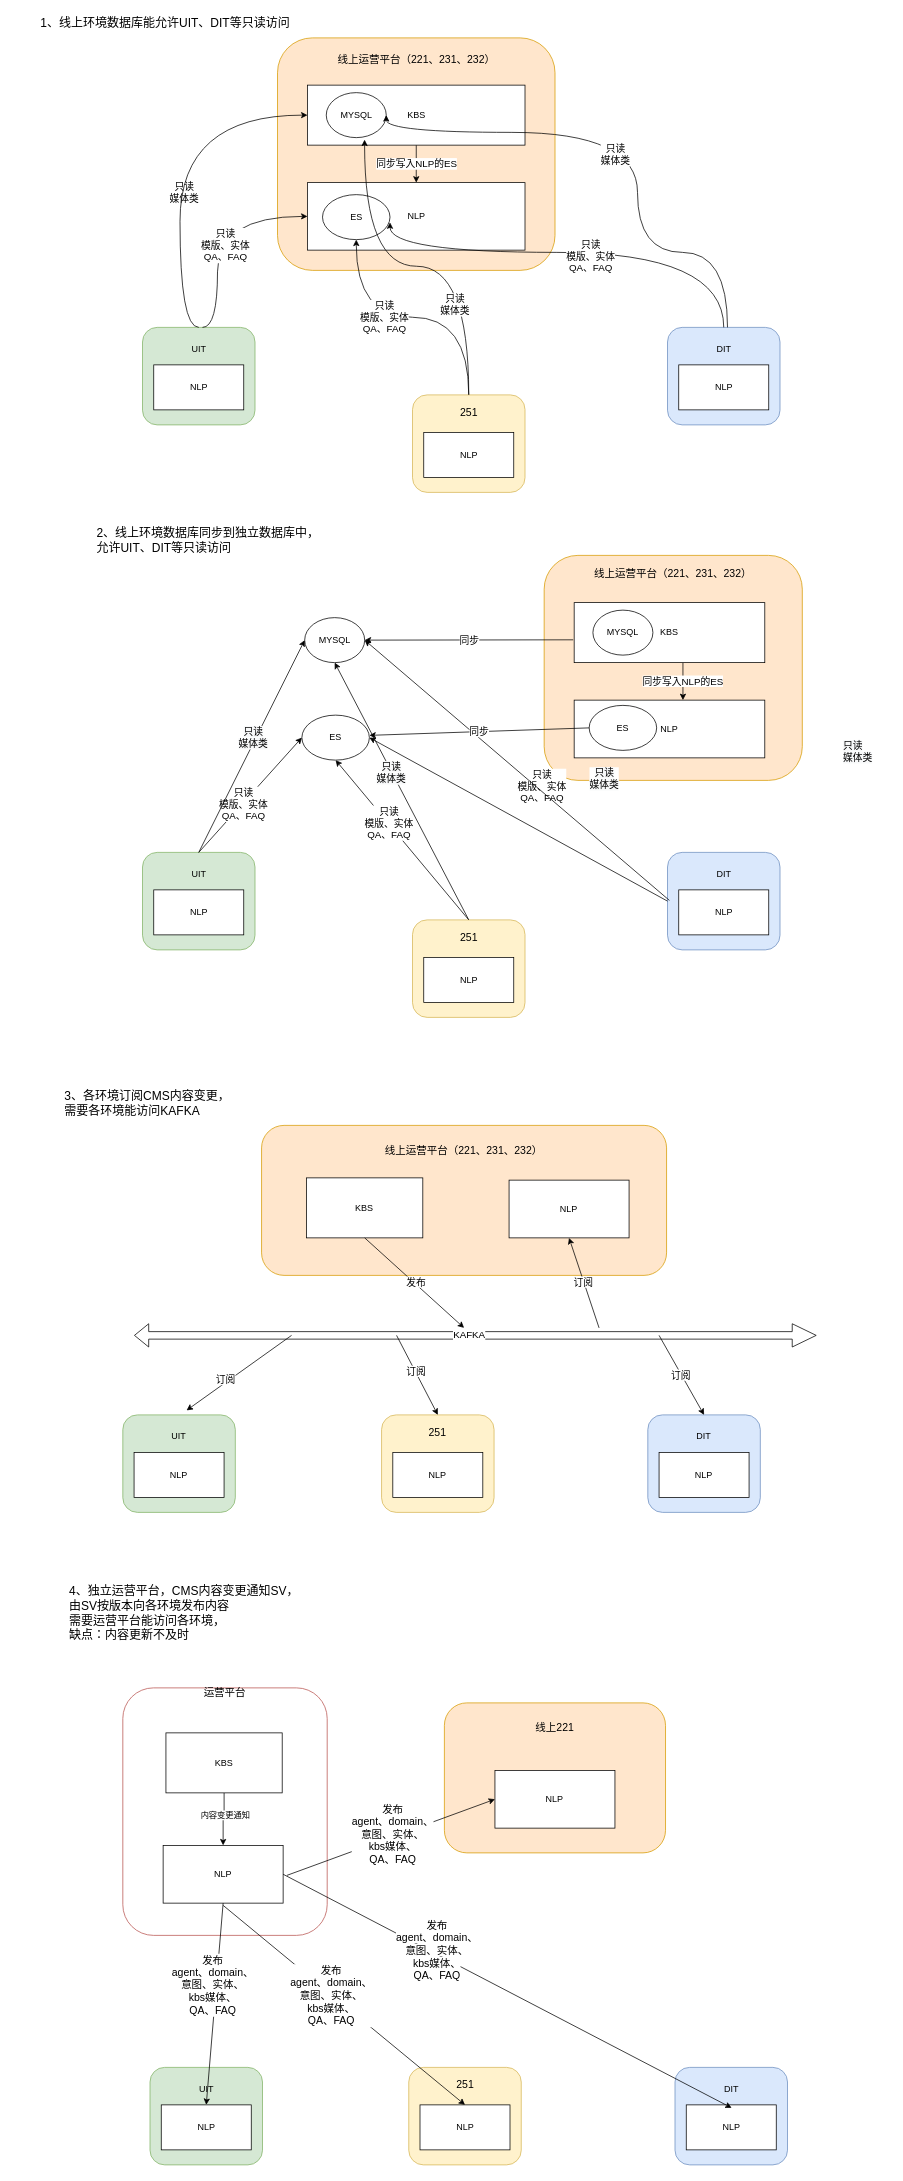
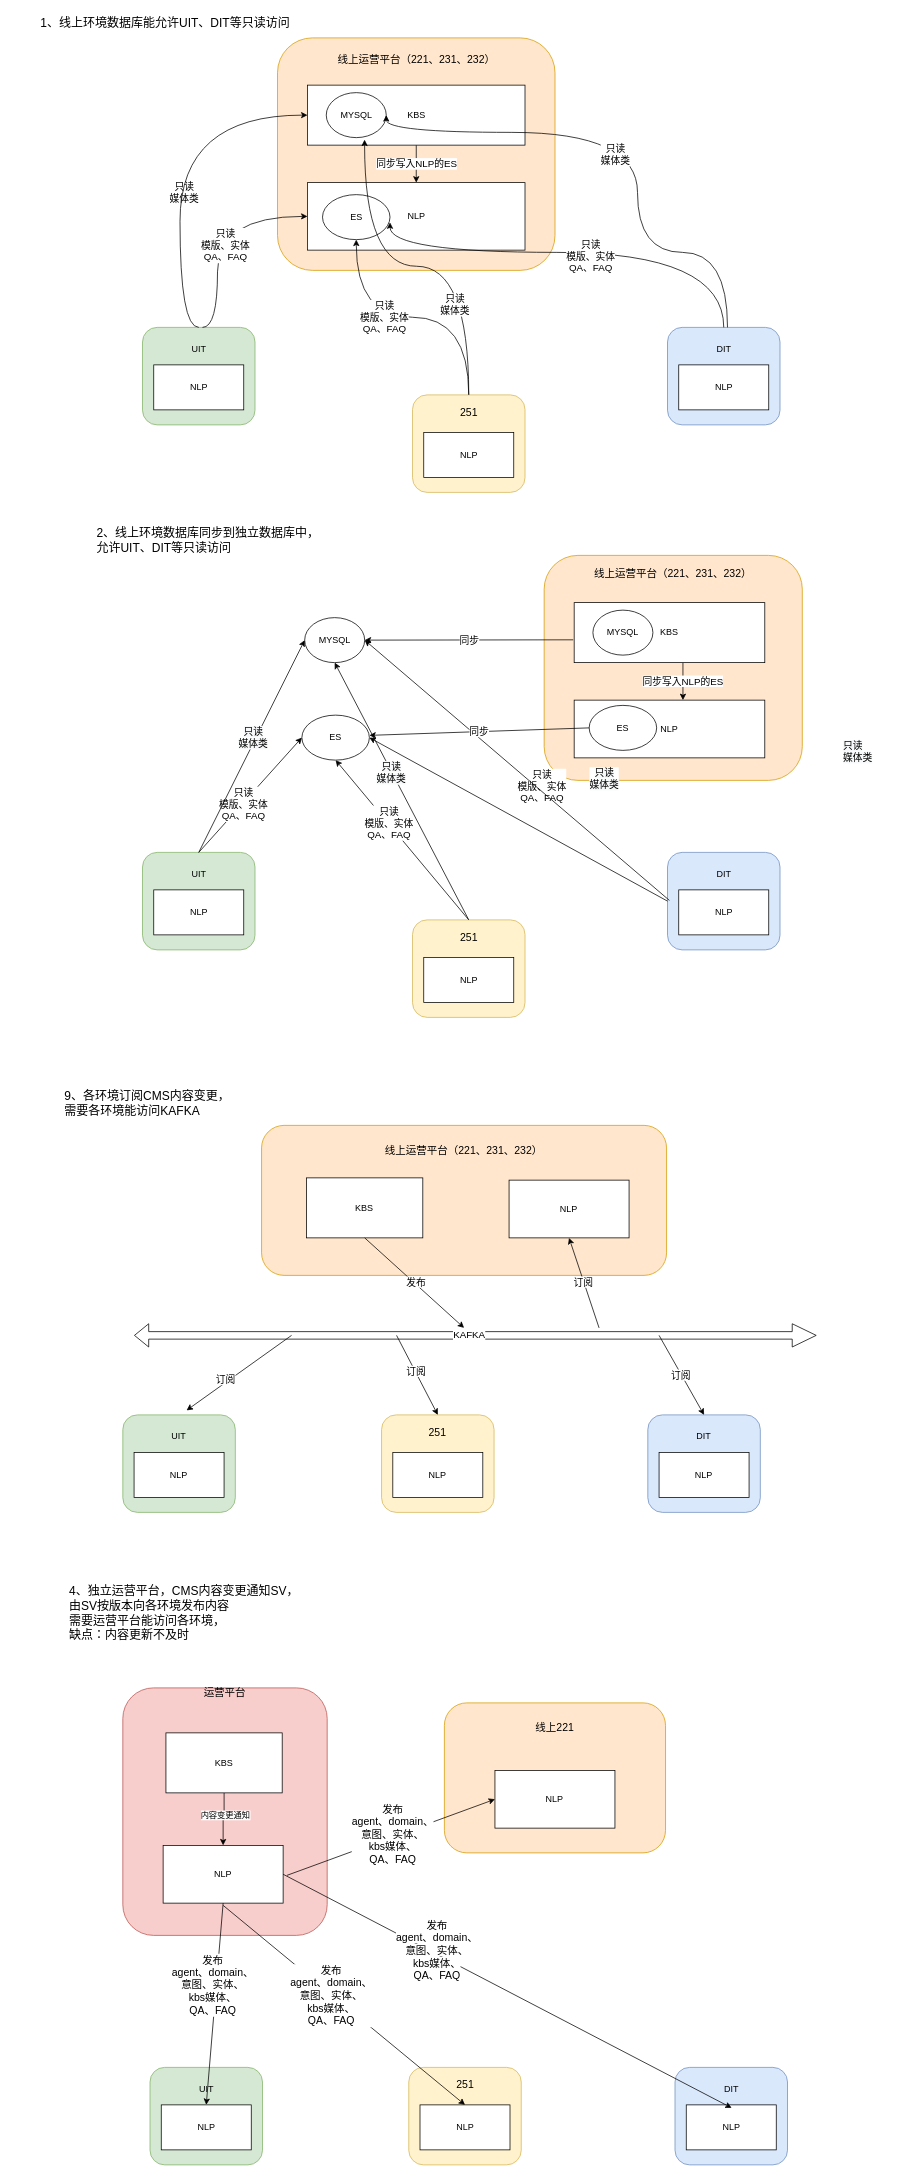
node "3、各环境订阅CMS内容变更， 需要各环境能访问KAFKA": label "3、各环境订阅CMS内容变更， 需要各环境能访问KAFKA" -> "9、各环境订阅CMS内容变更， 需要各环境能访问KAFKA"
node "运营平台": fillcolor #ffffff -> #f8cecc
